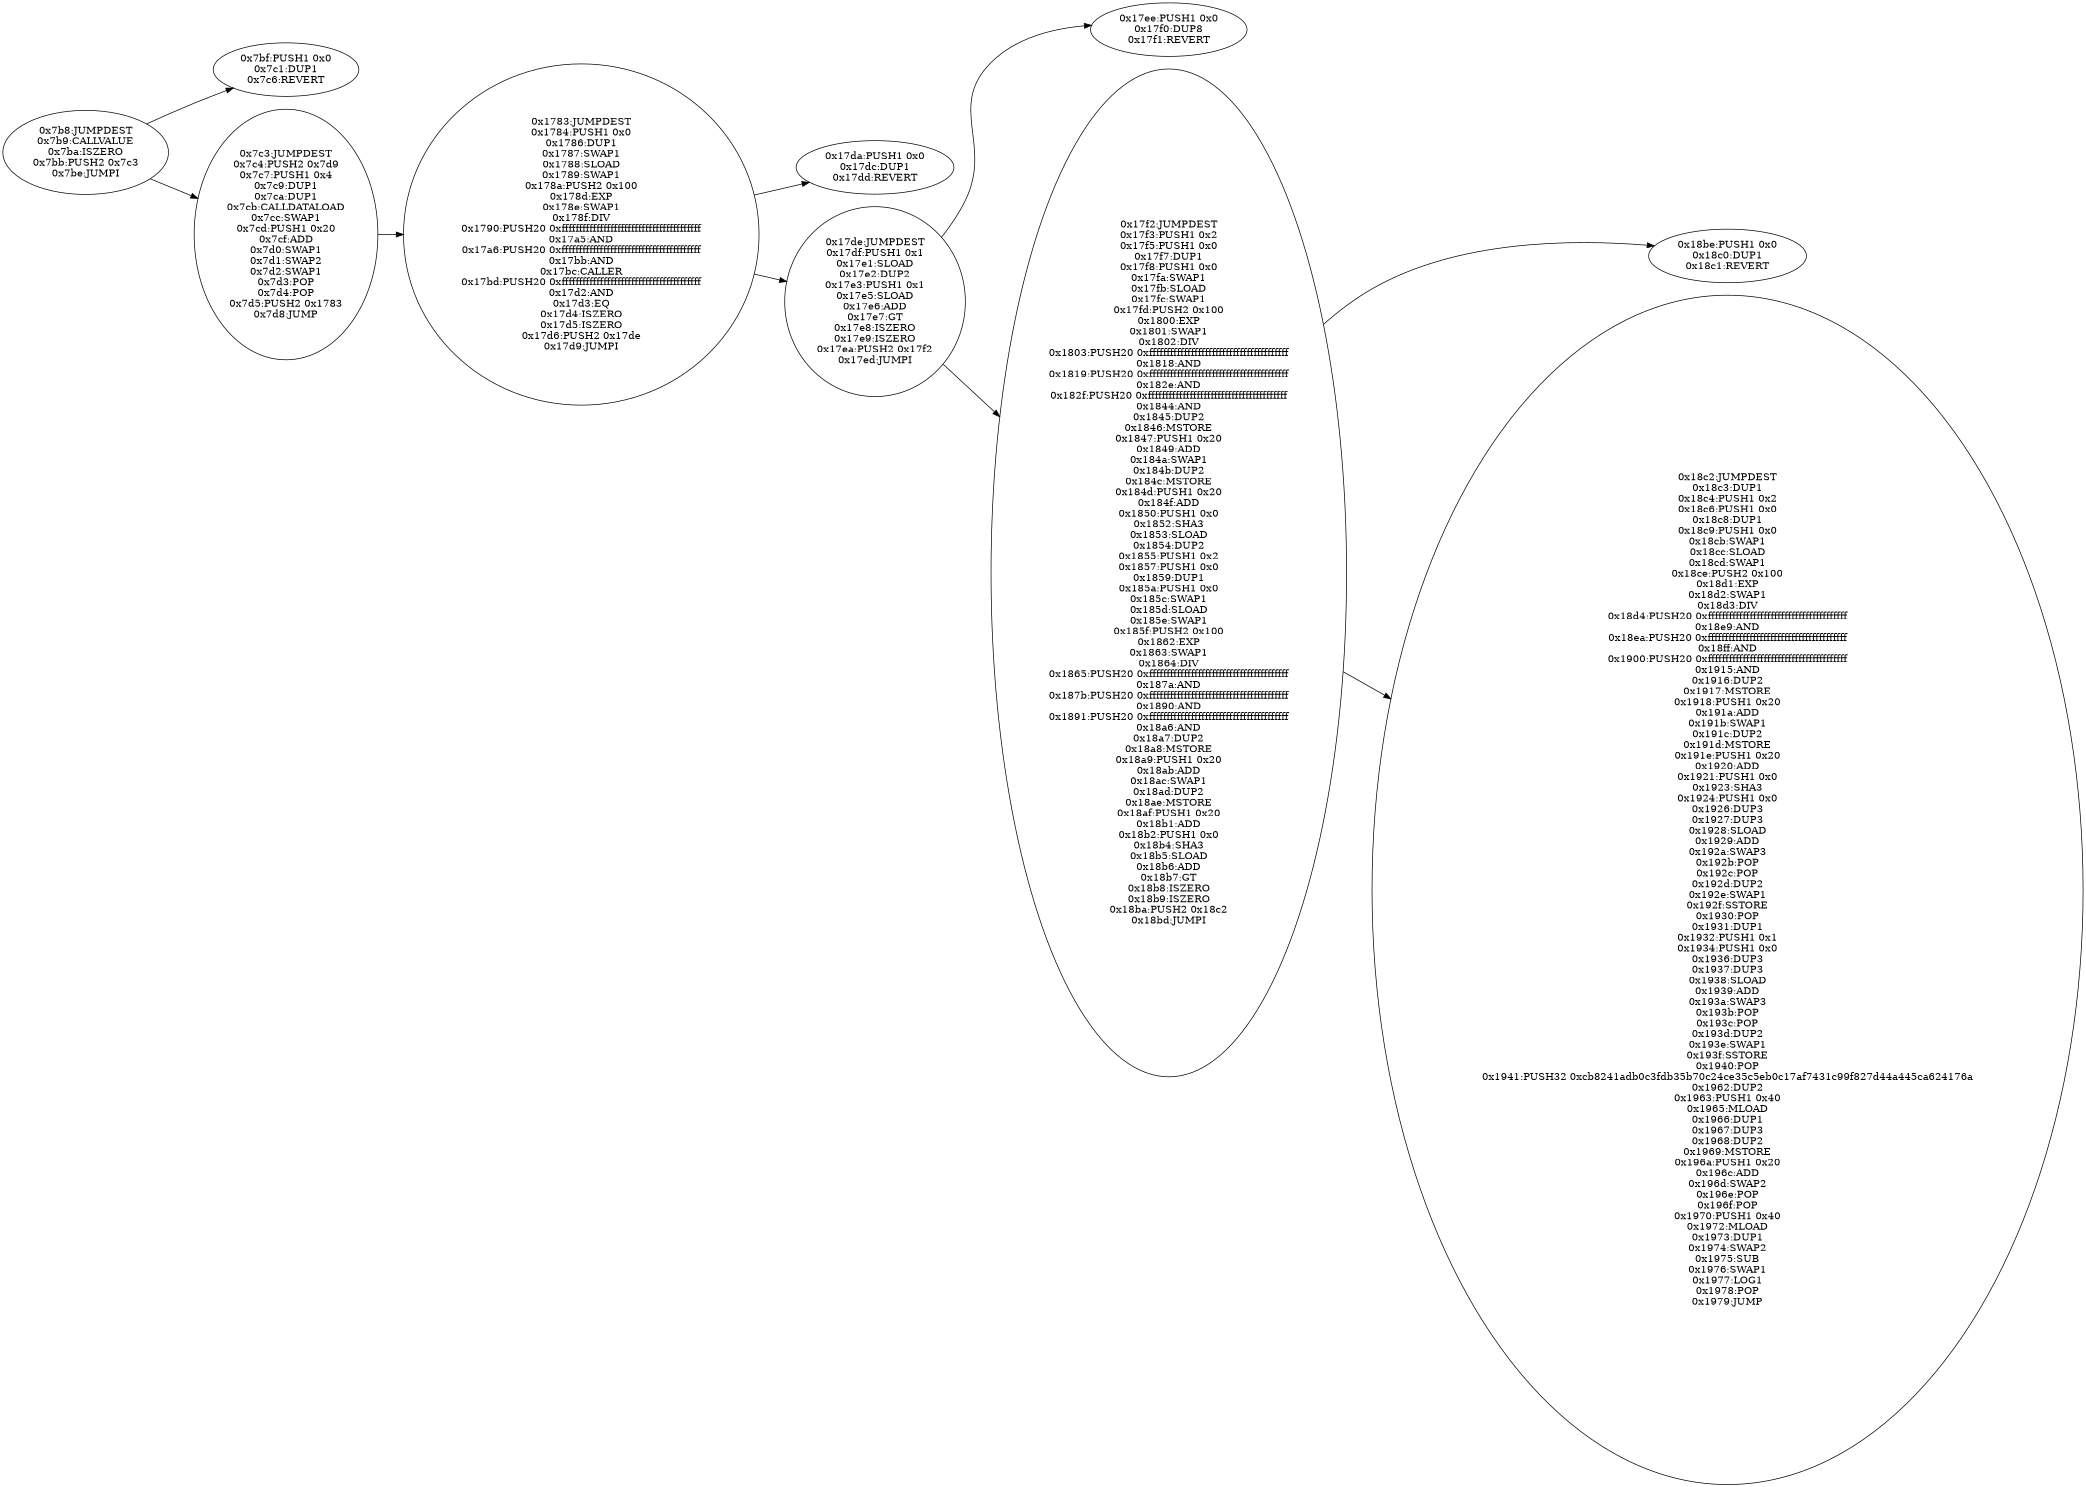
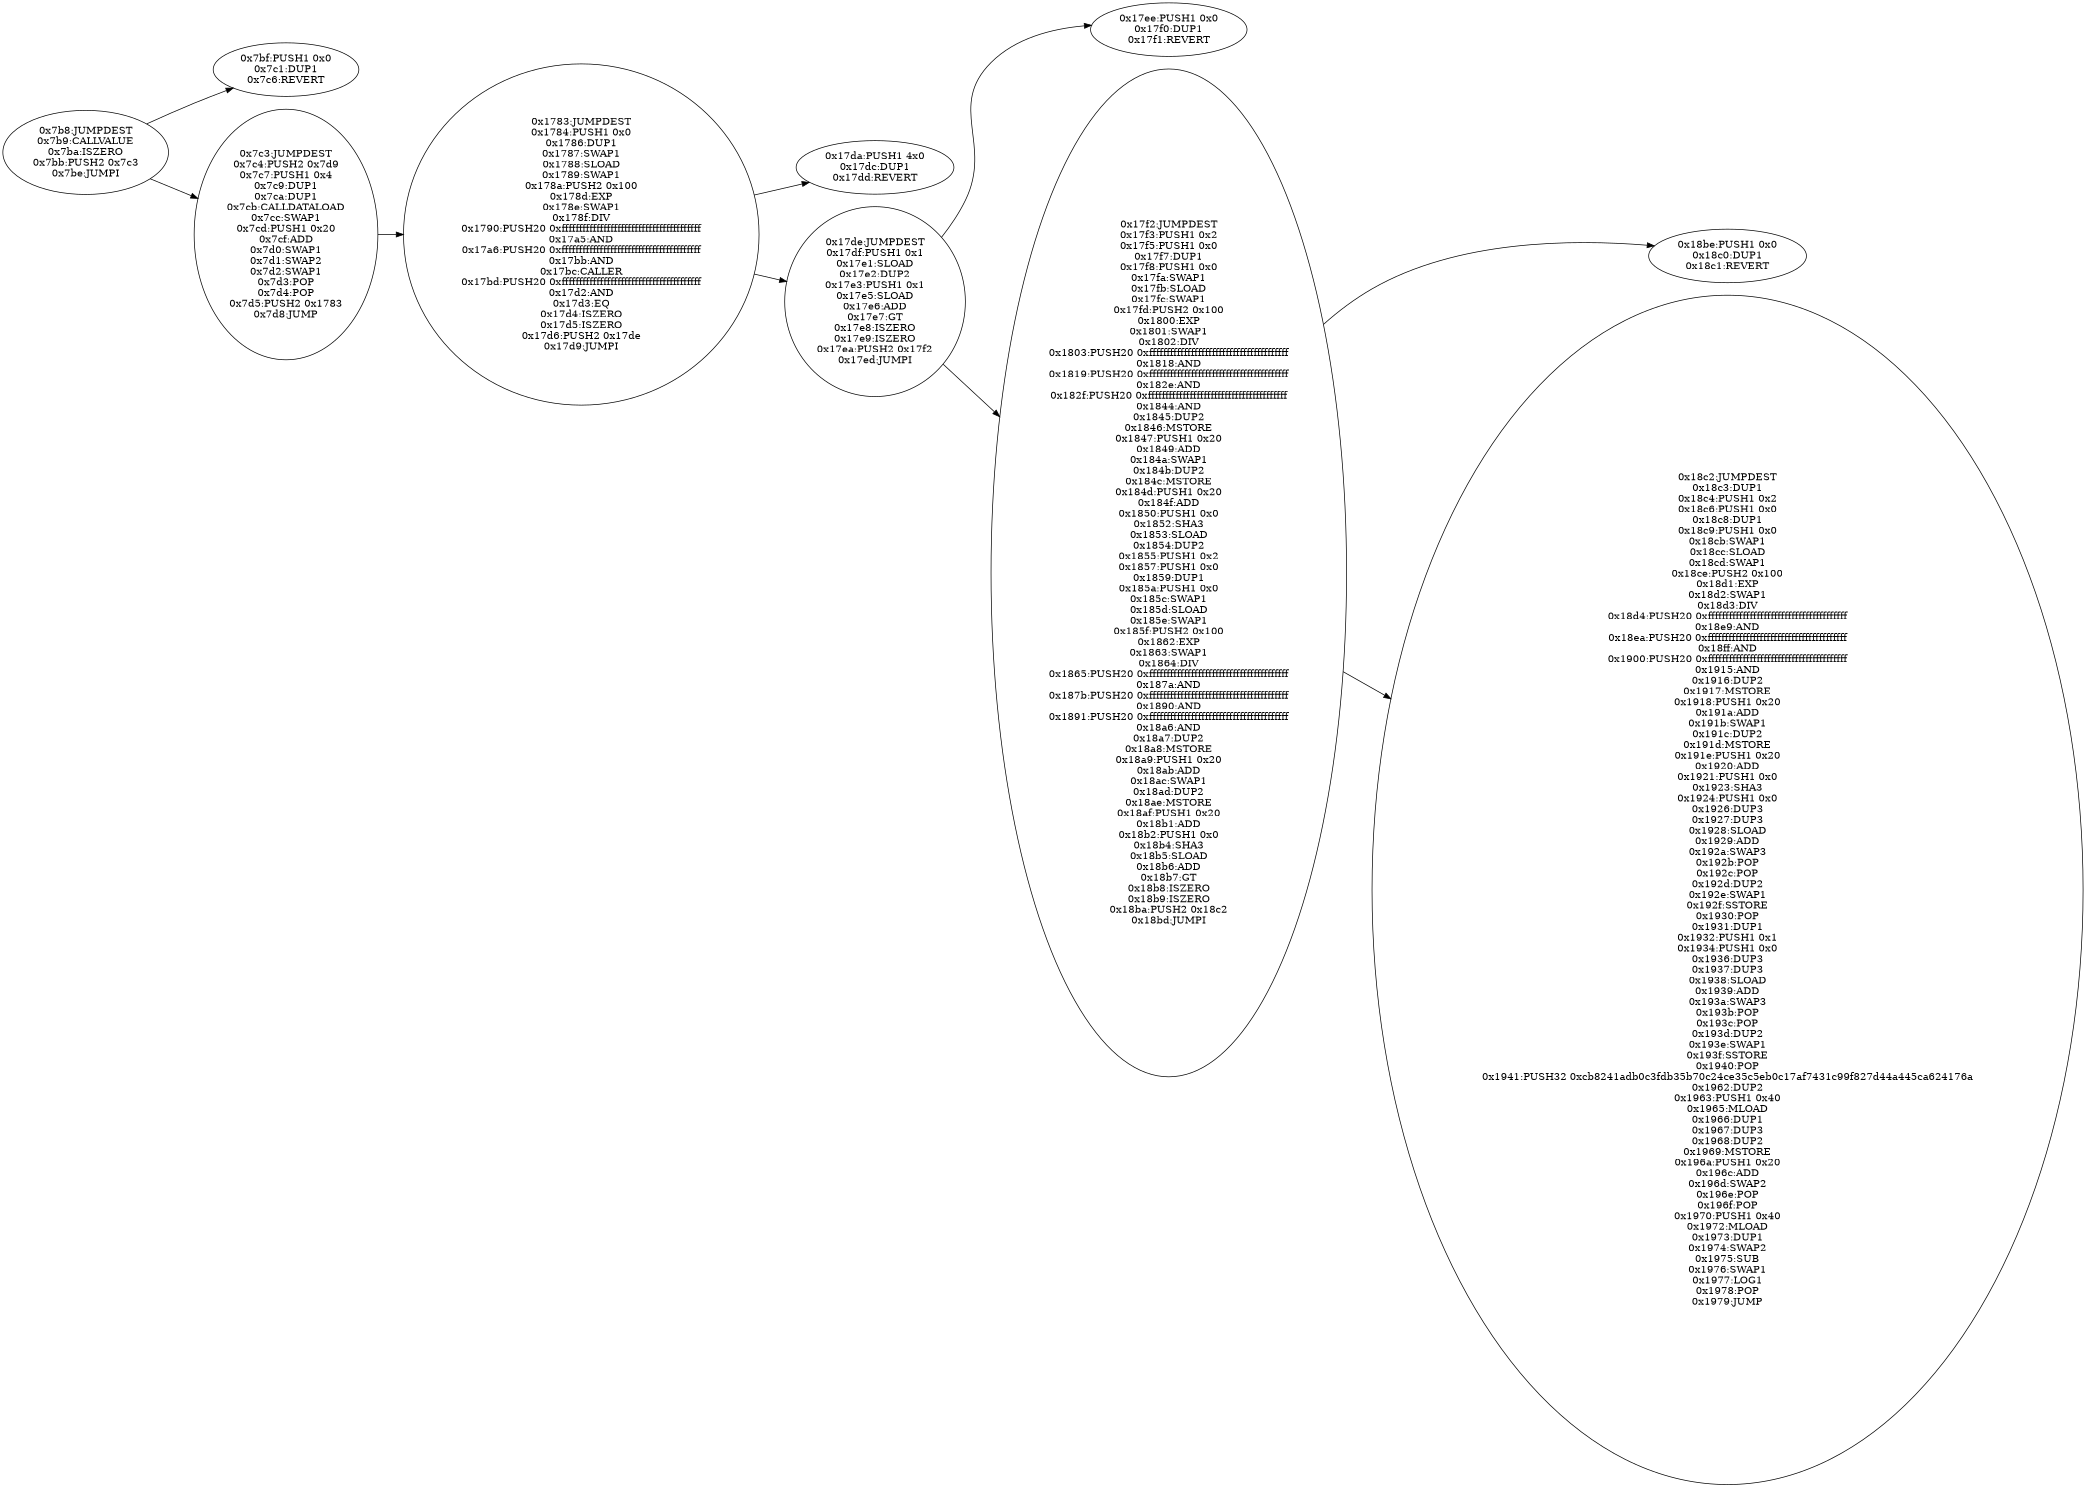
node "0x17ee:PUSH1 0x0 0x17f0:DUP8 0x17f1:REVERT": label "0x17ee:PUSH1 0x0 0x17f0:DUP8 0x17f1:REVERT" -> "0x17ee:PUSH1 0x0 0x17f0:DUP1 0x17f1:REVERT"
node "0x17da:PUSH1 0x0 0x17dc:DUP1 0x17dd:REVERT": label "0x17da:PUSH1 0x0 0x17dc:DUP1 0x17dd:REVERT" -> "0x17da:PUSH1 4x0 0x17dc:DUP1 0x17dd:REVERT"
